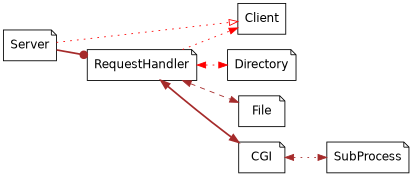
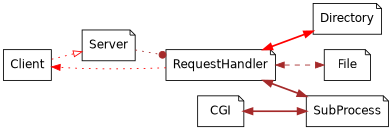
edge "Server" -> "Client": reversed
edge "Server" -> "RequestHandler": style bold -> dotted
edge "RequestHandler" -- "Directory": style dotted -> bold
edge "RequestHandler" -- "CGI": now "RequestHandler" -- "SubProcess"
edge "CGI" -- "SubProcess": style dotted -> bold
